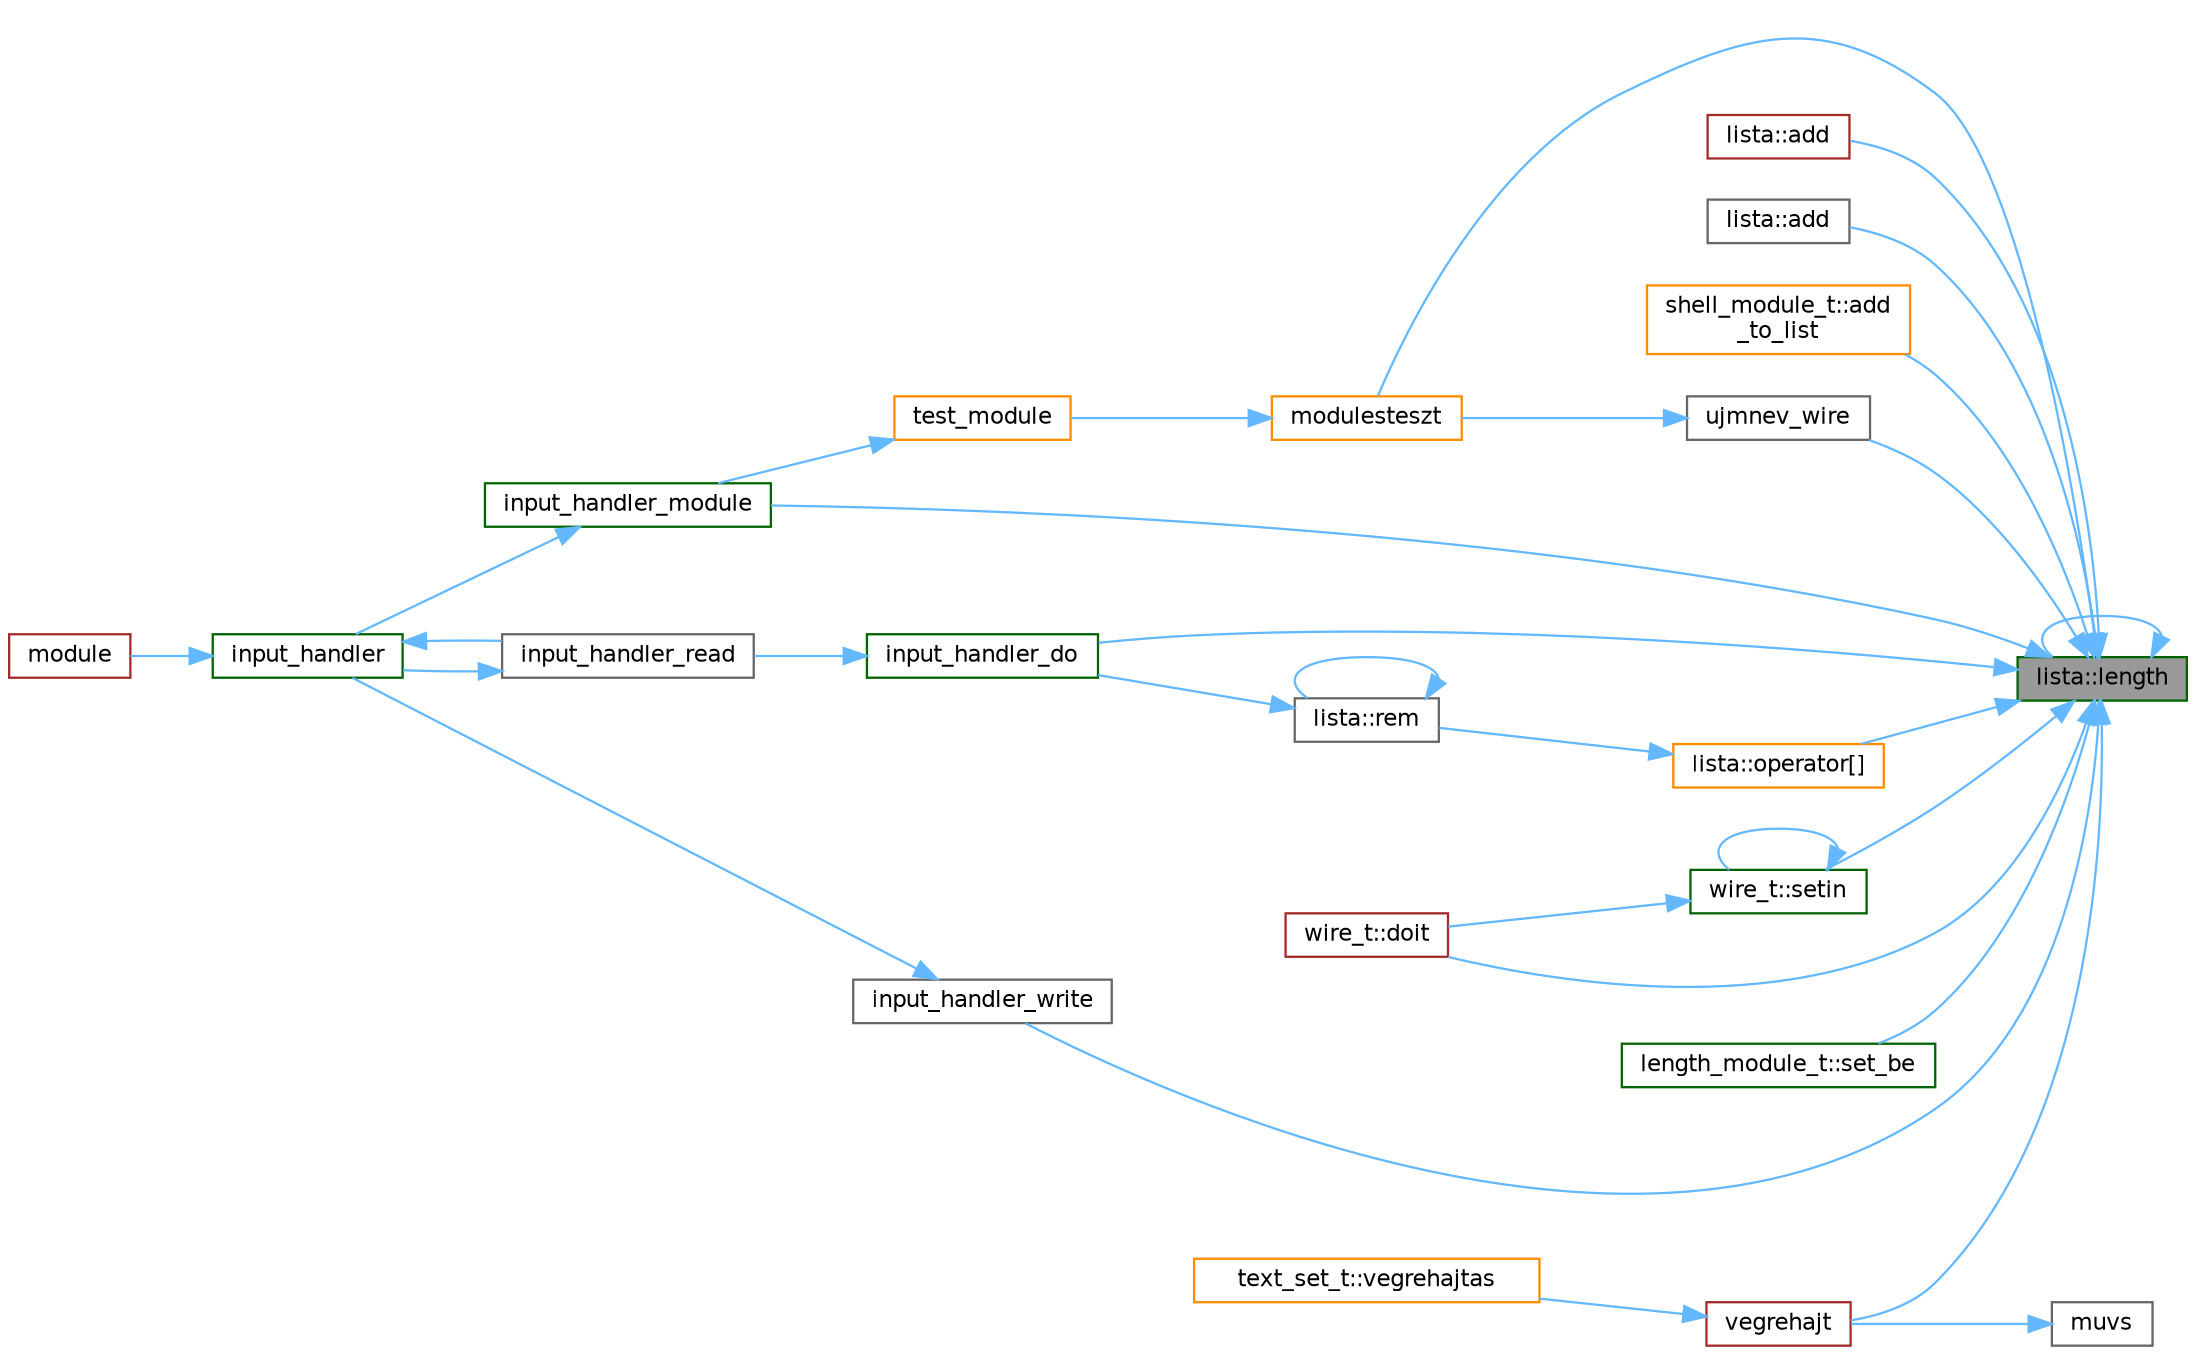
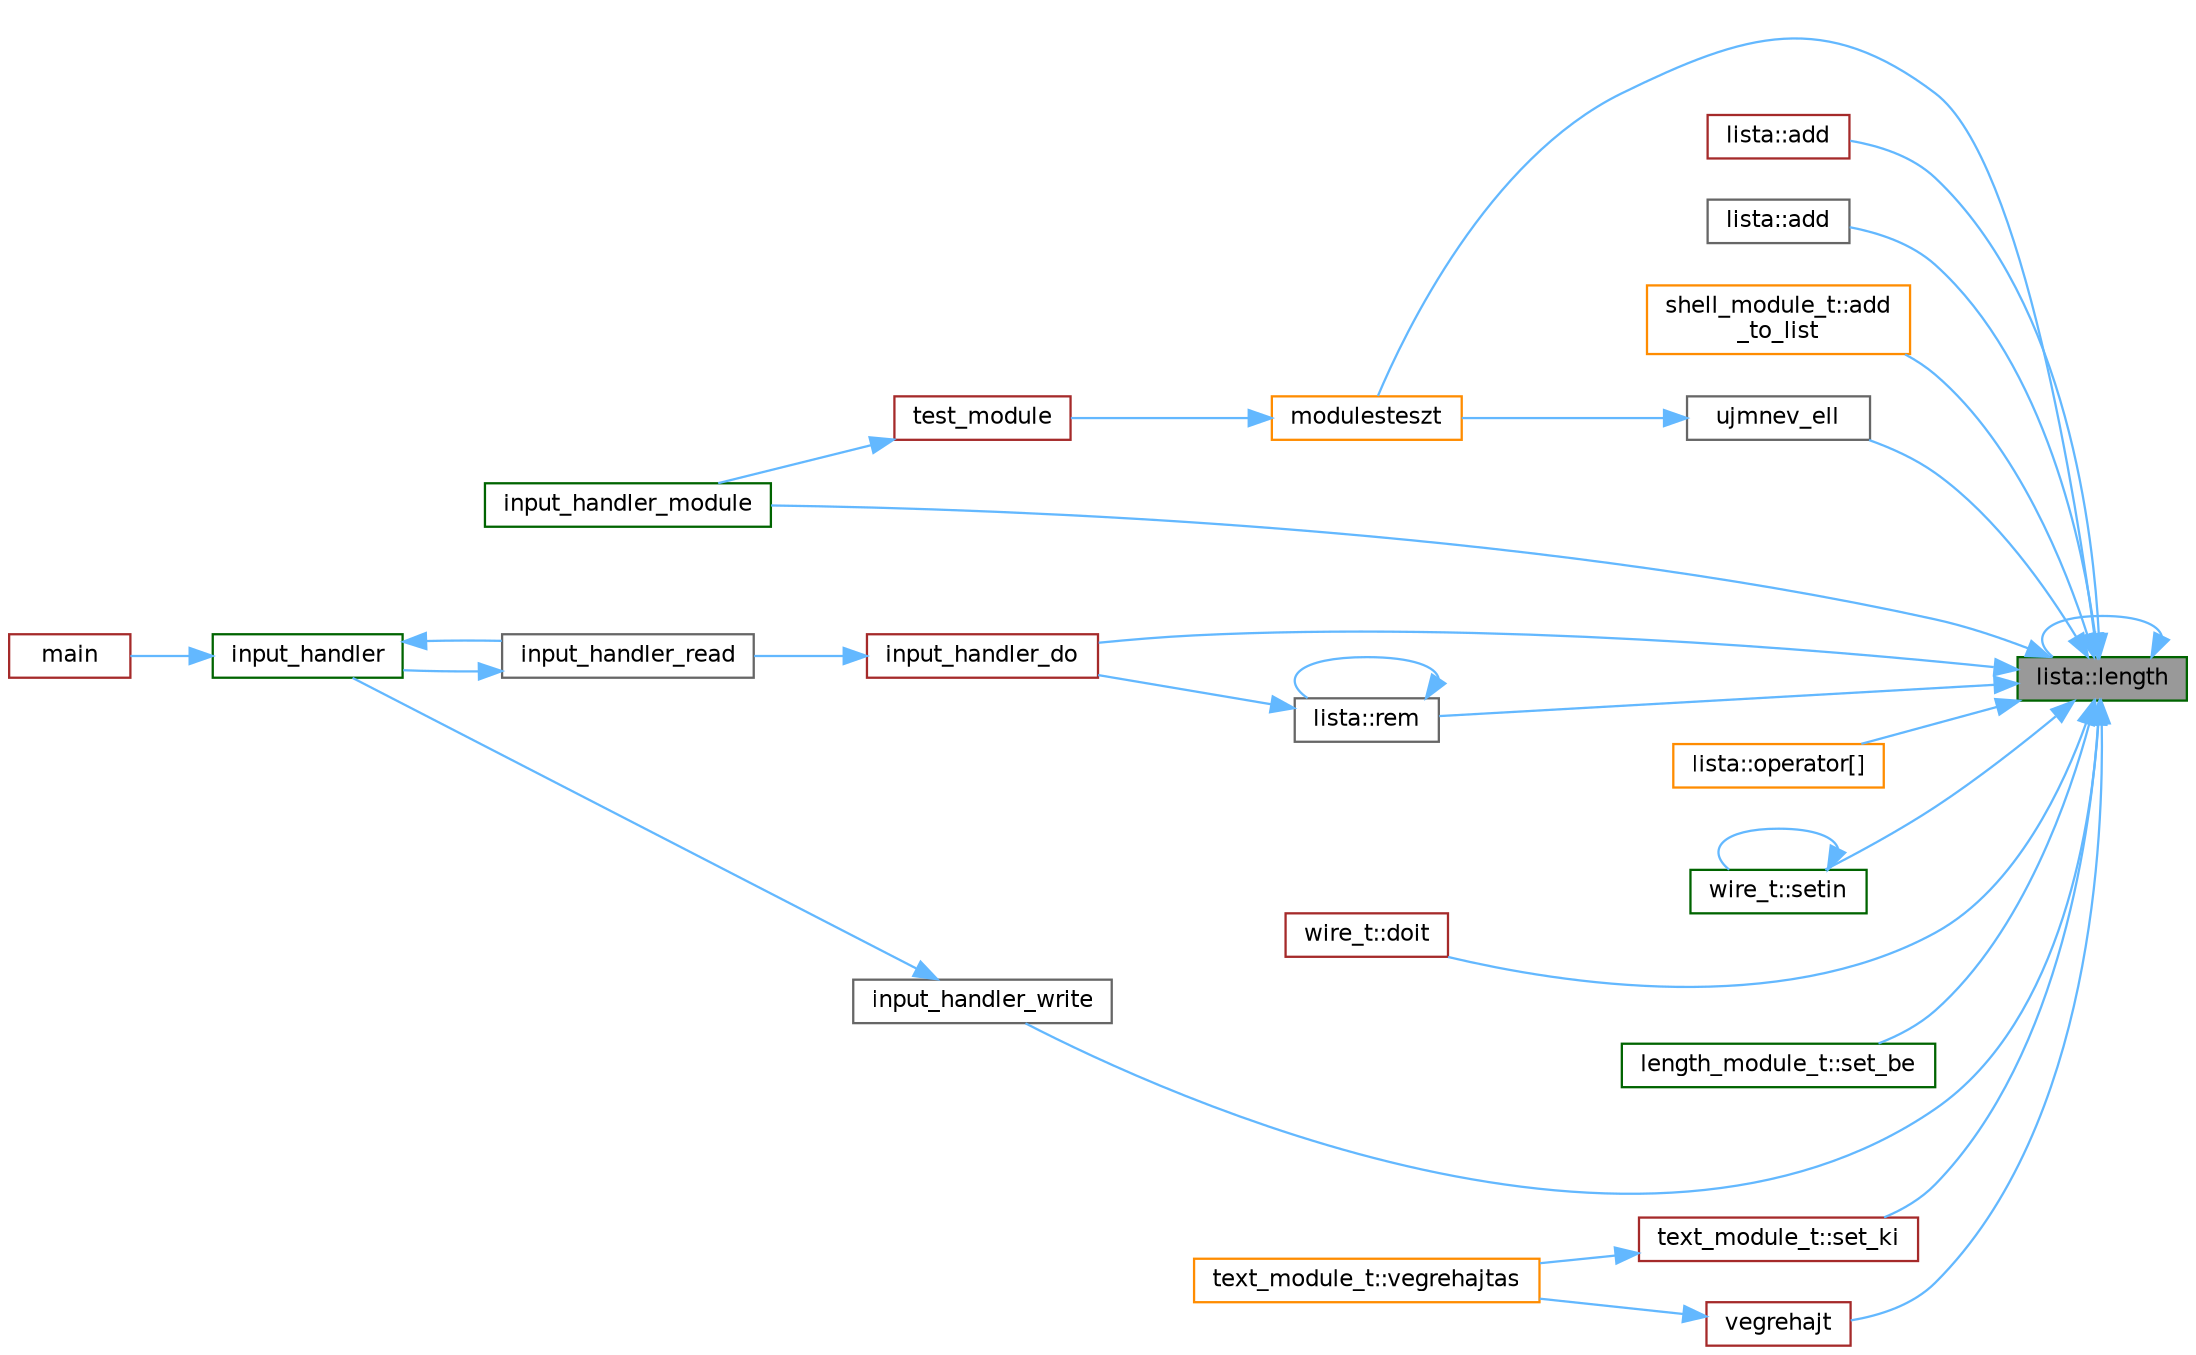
node "test_module": color darkorange -> brown
node "ujmnev_wire": label "ujmnev_wire" -> "ujmnev_ell"
edge "input_handler" -> "input_handler_module": removed
node "module": label "module" -> "main"
node "input_handler_do": color darkgreen -> brown
edge "lista::rem" -> "lista::operator[]": now "lista::rem" -> "lista::length"
edge "wire_t::doit" -> "wire_t::setin": removed
node "text_module_t::set_ki": added
node "text_set_t::vegrehajtas": label "text_set_t::vegrehajtas" -> "text_module_t::vegrehajtas"
node "muvs": removed
